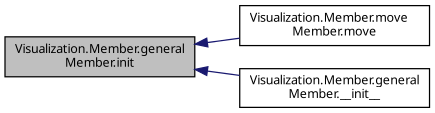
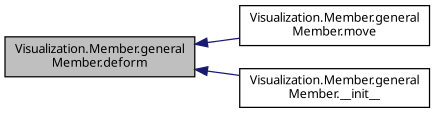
node "Visualization.Member.move Member.move": label "Visualization.Member.move Member.move" -> "Visualization.Member.general Member.move"
node "Visualization.Member.general Member.init": label "Visualization.Member.general Member.init" -> "Visualization.Member.general Member.deform"
